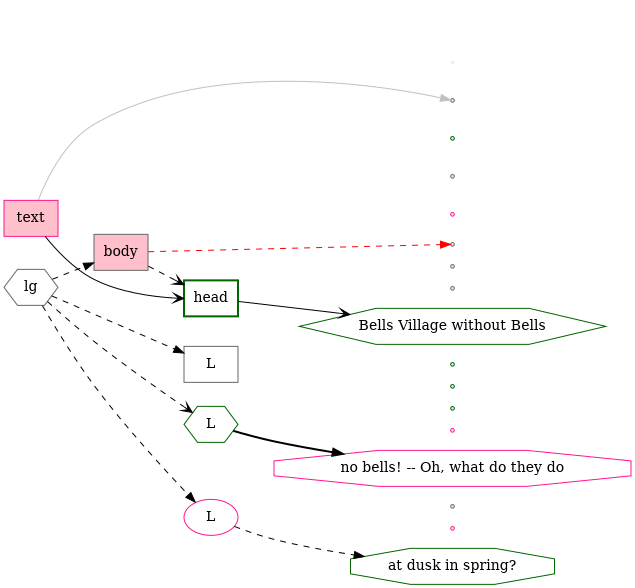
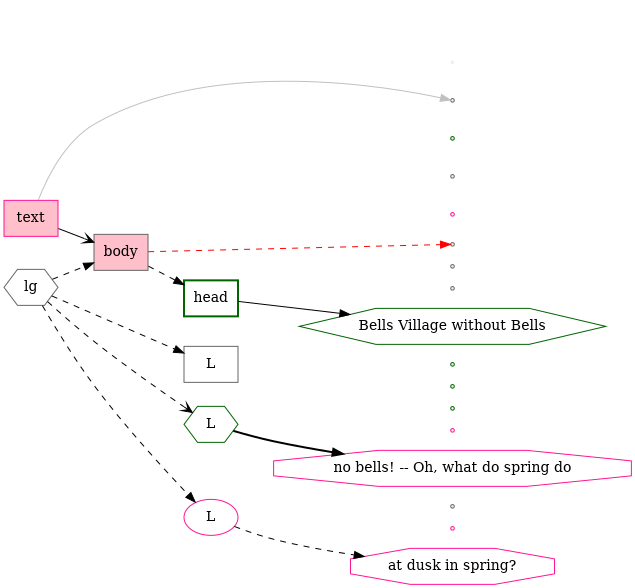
edge "body" -> "head": arrowhead vee -> normal
edge "text" -> "head": now "text" -> "body"
edge "head" -> "Bells Village without Bells": arrowhead vee -> normal
node "no bells! -- Oh, what do they do": label "no bells! -- Oh, what do they do" -> "no bells! -- Oh, what do spring do"
node "at dusk in spring?": color darkgreen -> deeppink
